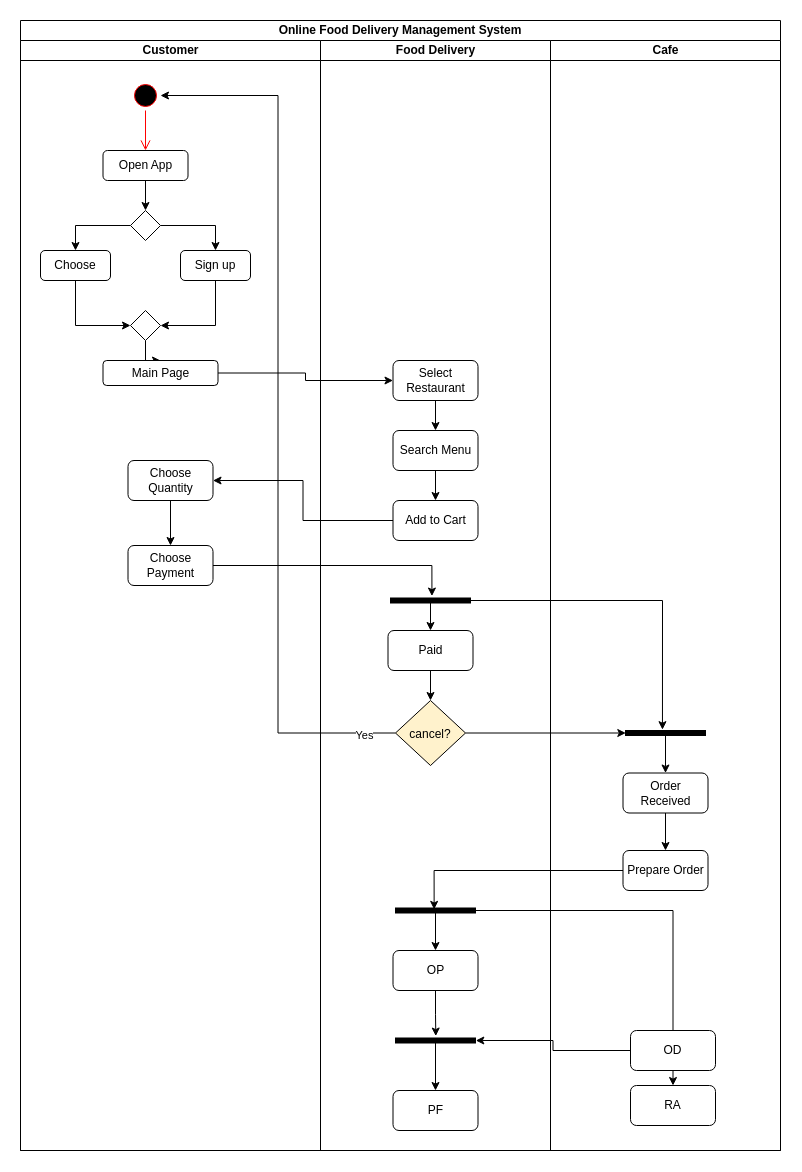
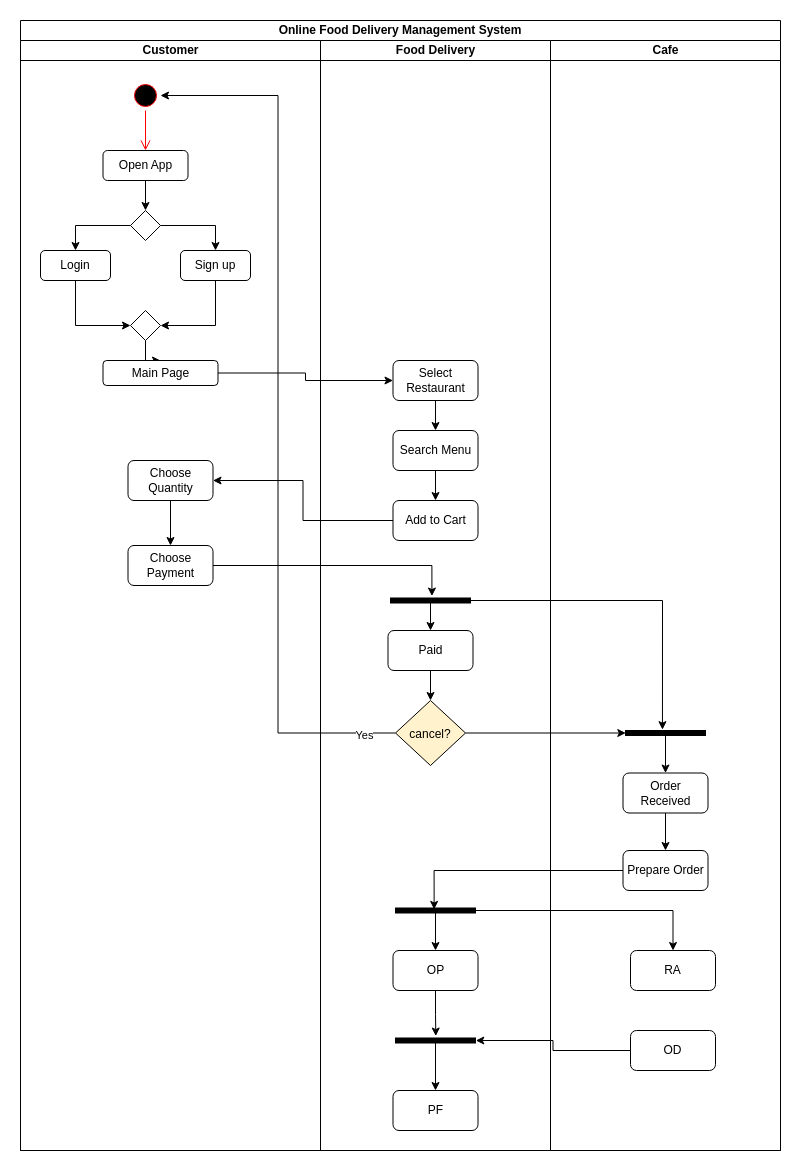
node "Choose": label "Choose" -> "Login"
node "RA": moved (673, 1106) -> (673, 971)
